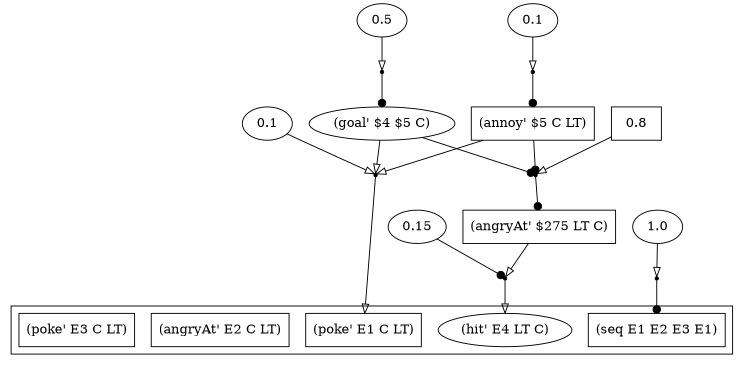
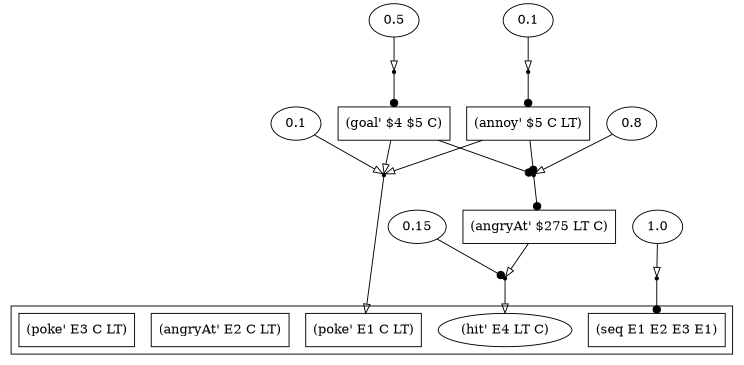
node "(goal' $4 $5 C)": shape ellipse -> box
node "0.8": shape box -> ellipse
